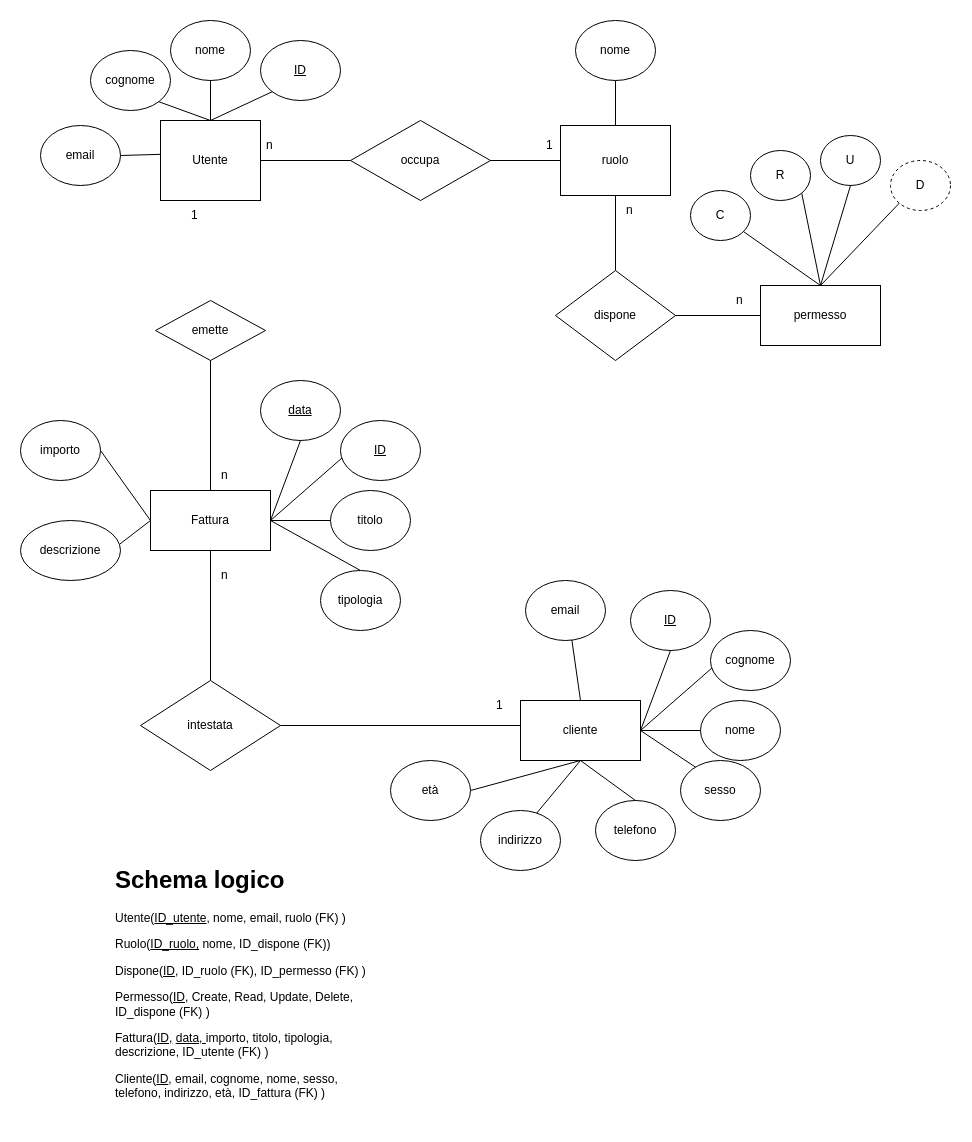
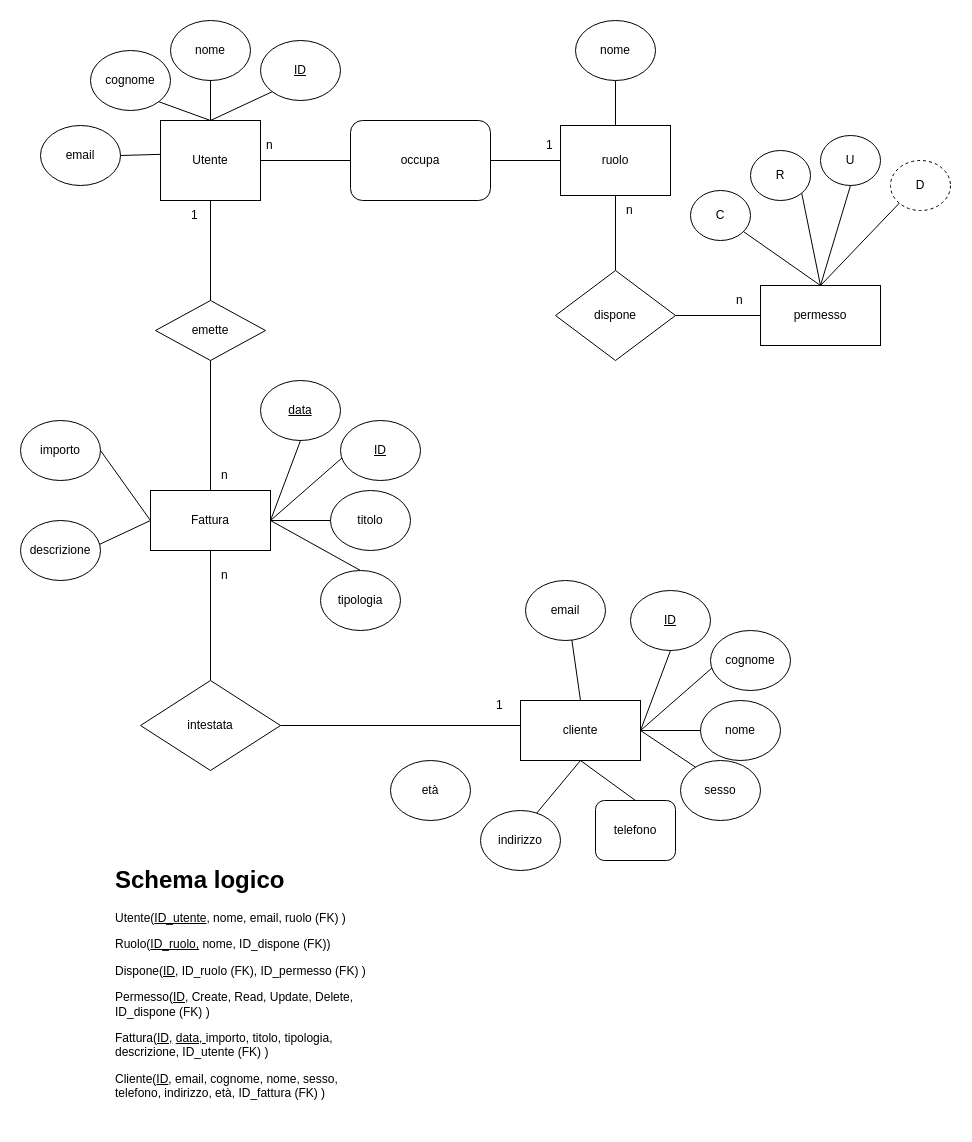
node "occupa": shape diamond -> rounded rectangle
edge "Utente" -- "emette": added
node "descrizione": size 100x60 -> 80x60
edge "cliente" -- "età": removed
node "telefono": shape ellipse -> rounded rectangle
